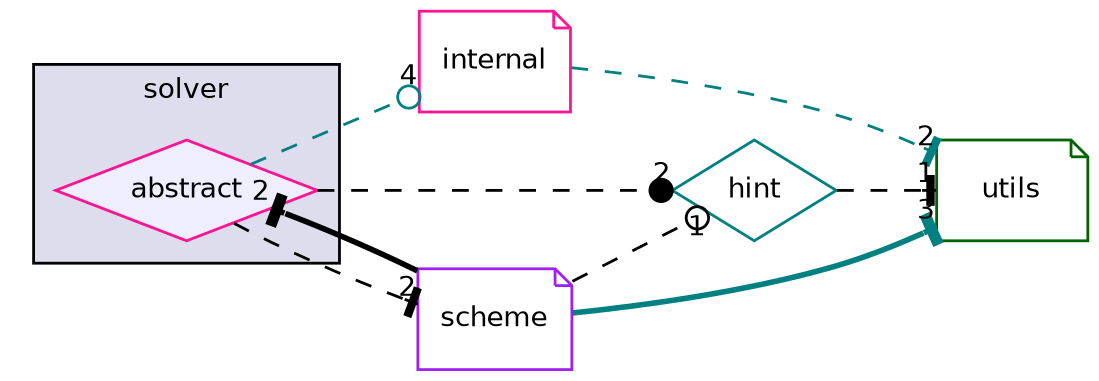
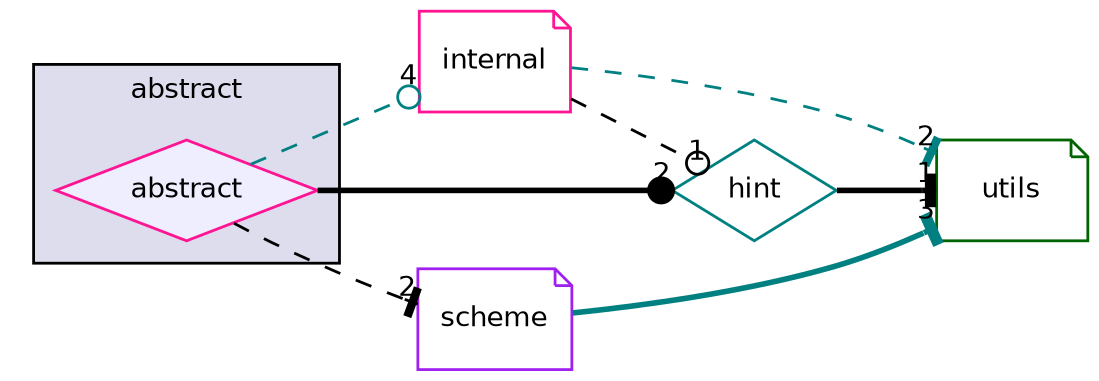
cluster "solver": label "solver" -> "abstract"
edge "abstract" -> "hint": style dashed -> bold
edge "hint" -> "utils": style dashed -> bold
edge "scheme" -> "abstract": removed
edge "scheme" -> "hint": now "internal" -> "hint"
